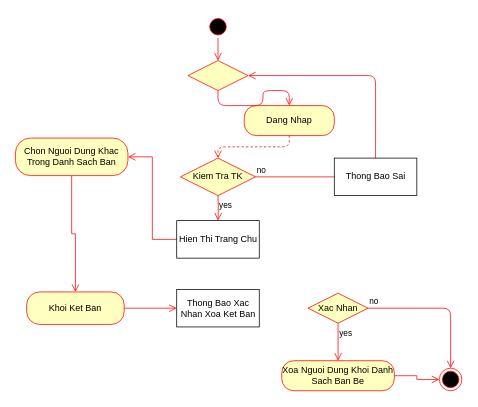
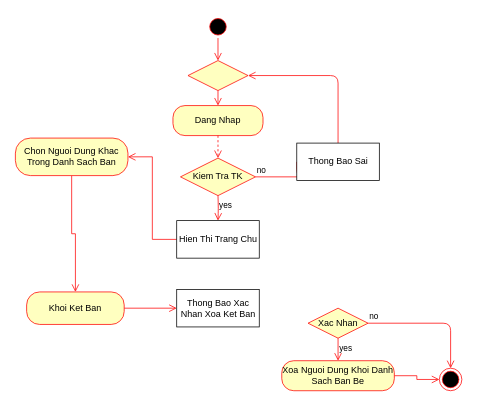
node "Dang Nhap": moved (289, 120) -> (218, 120)
node "Thong Bao Sai": moved (375, 177) -> (338, 162)
node "Xac Nhan": moved (338, 308) -> (338, 323)
